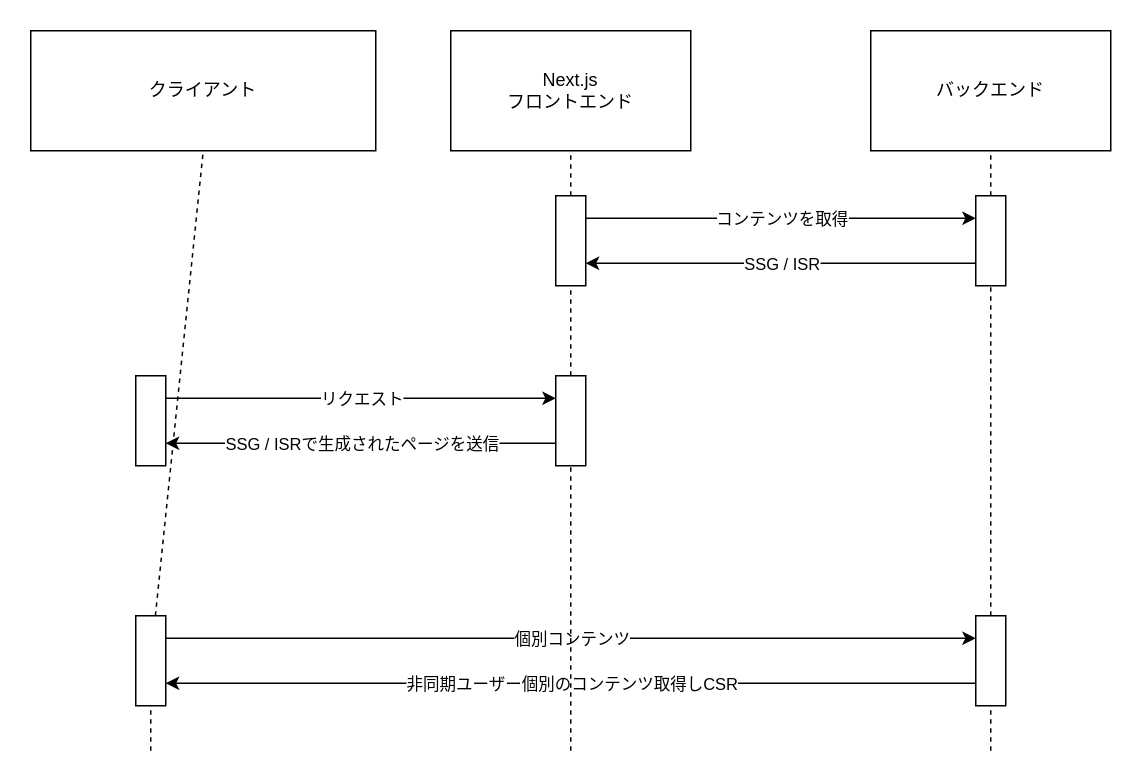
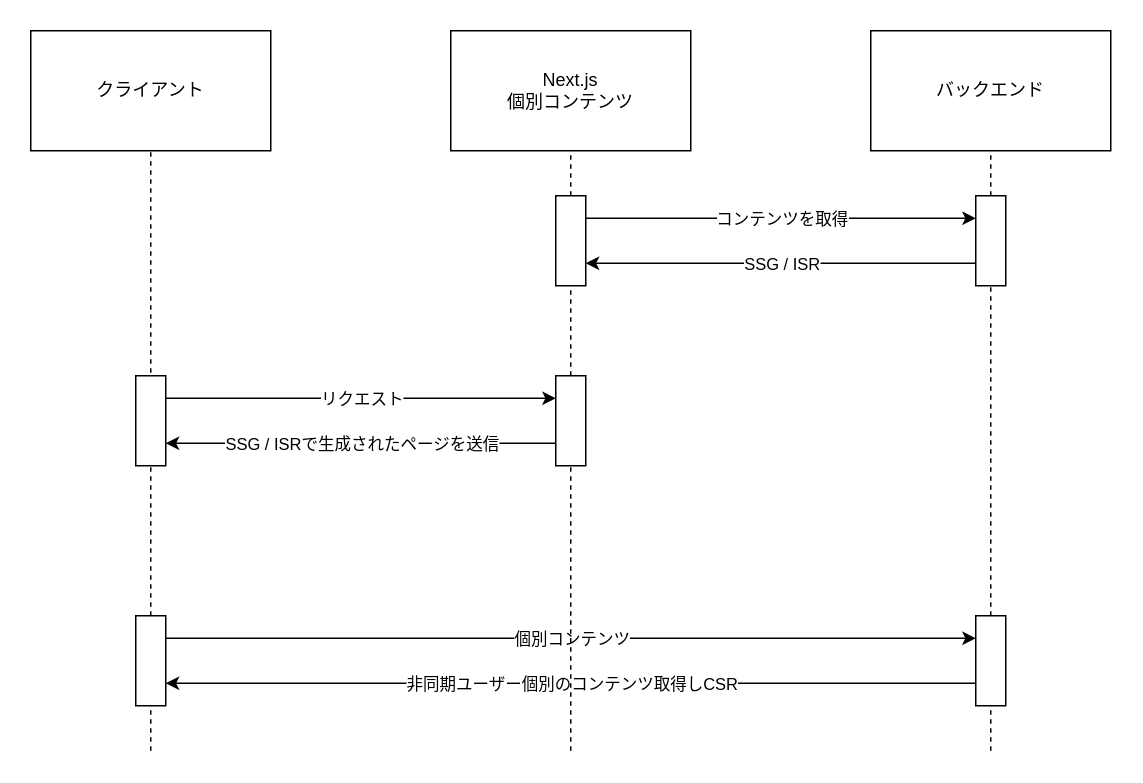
node "クライアント": size 345x120 -> 240x120
node "Next.js フロントエンド": label "Next.js フロントエンド" -> "Next.js 個別コンテンツ"
